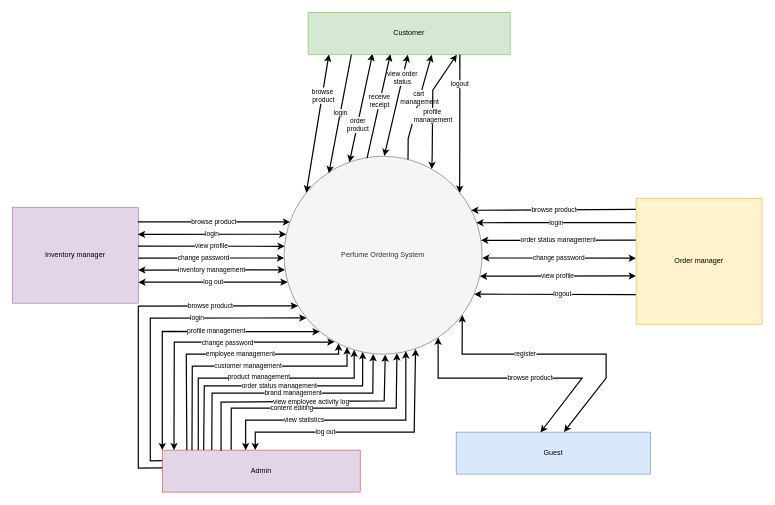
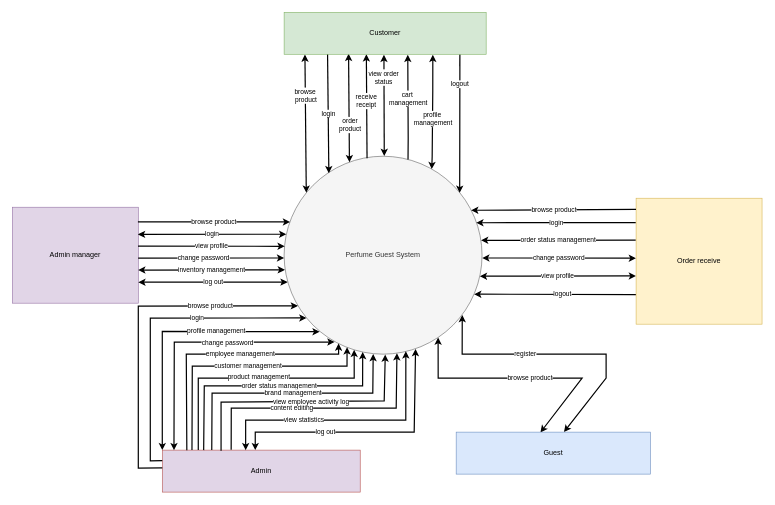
node "Customer": moved (409, 33) -> (385, 33)
node "Inventory manager": label "Inventory manager" -> "Admin manager"
node "Perfume Ordering System": label "Perfume Ordering System" -> "Perfume Guest System"
node "Order manager": label "Order manager" -> "Order receive"
